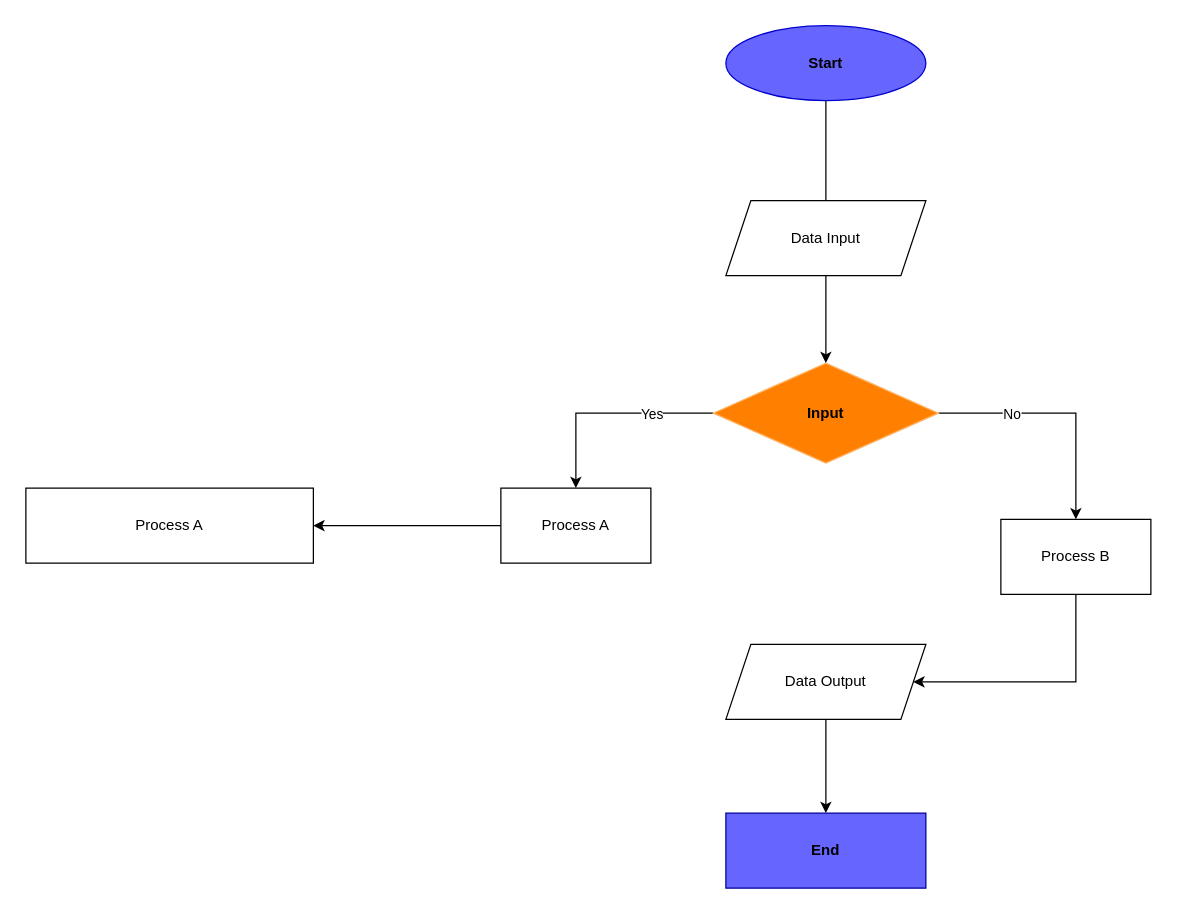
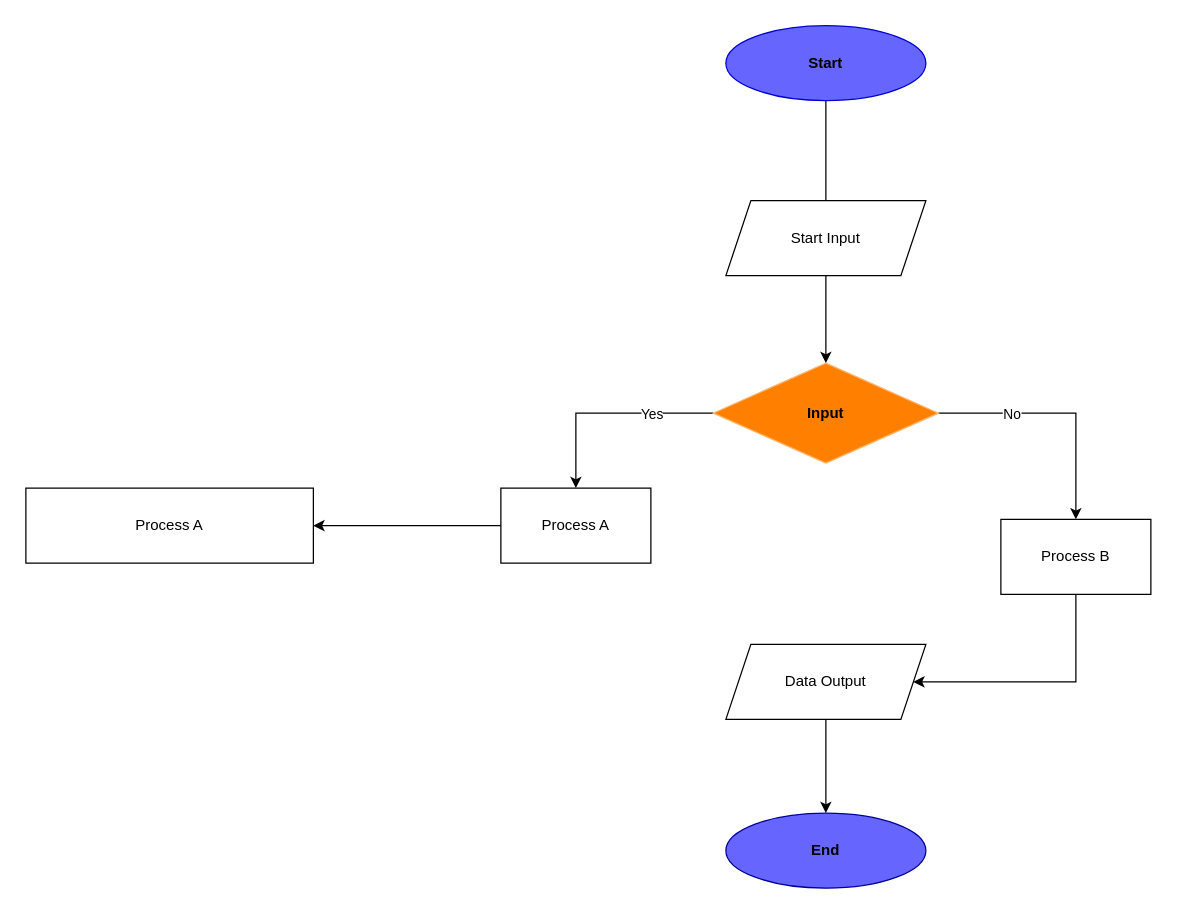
node "Data Input": label "Data Input" -> "Start Input"
node "End": shape rectangle -> ellipse
